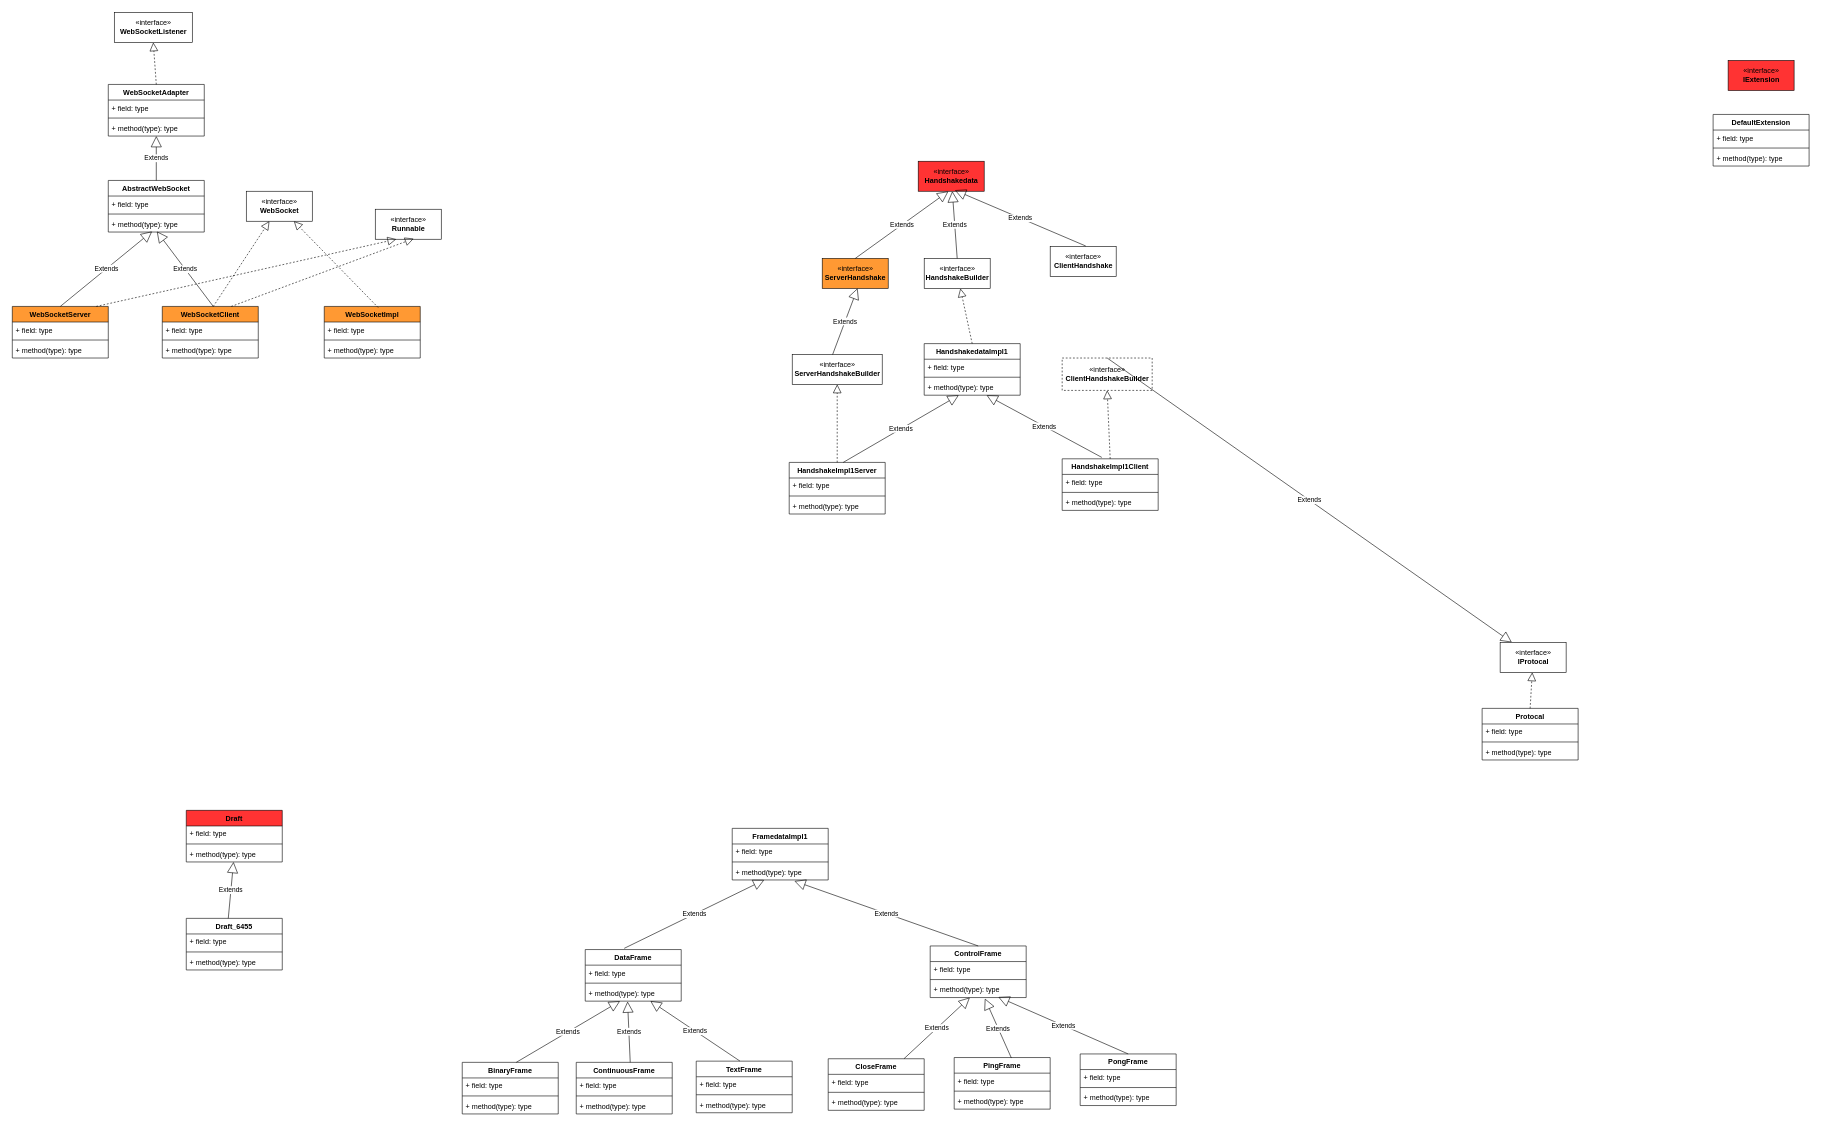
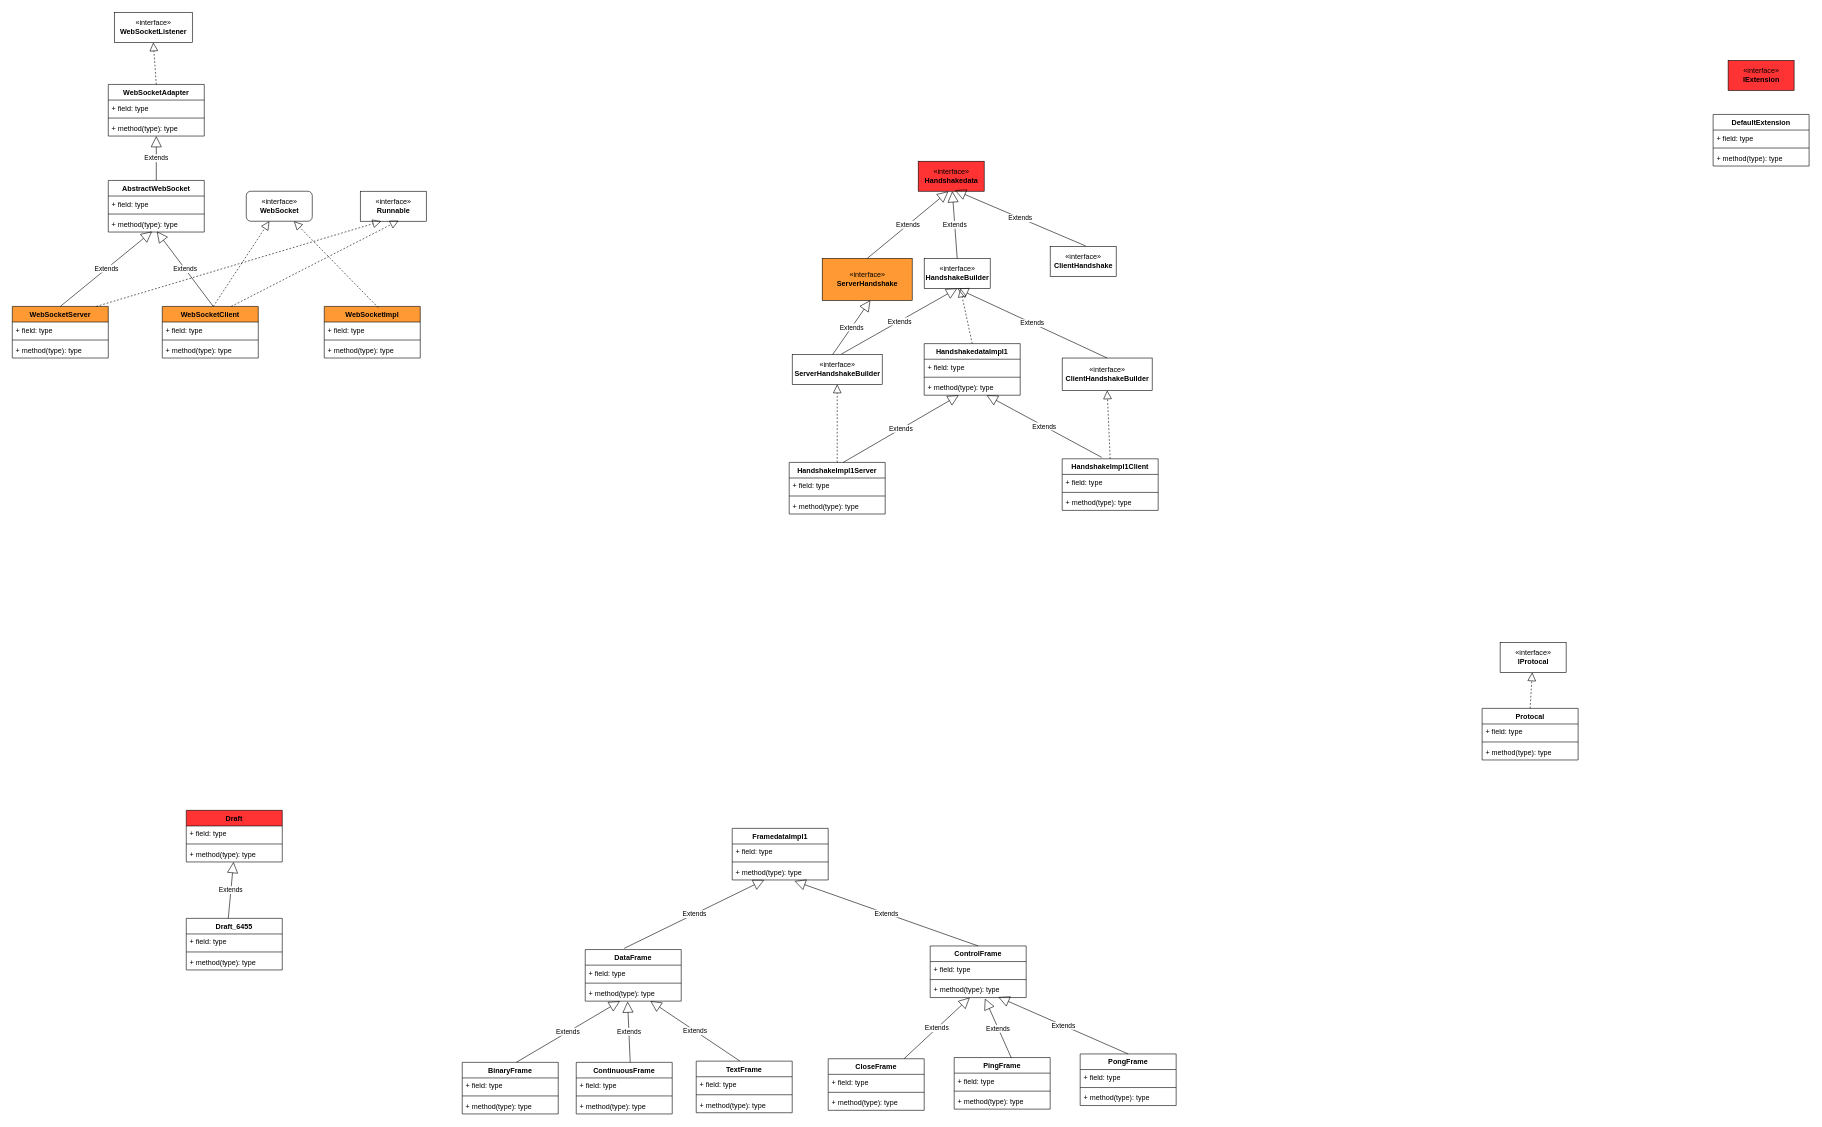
node "«interface» WebSocket": shape rectangle -> rounded rectangle
node "«interface» Runnable": moved (408, 224) -> (393, 206)
node "«interface» ServerHandshake": size 66x30 -> 90x42
edge "«interface» ServerHandshakeBuilder" -> "«interface» HandshakeBuilder": added, label "Extends"
node "«interface» ClientHandshakeBuilder": style dashed -> solid
edge "«interface» ClientHandshakeBuilder" -> "«interface» IProtocal": now "«interface» ClientHandshakeBuilder" -> "«interface» HandshakeBuilder"
